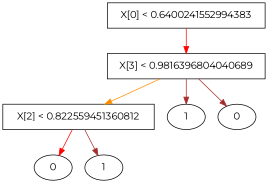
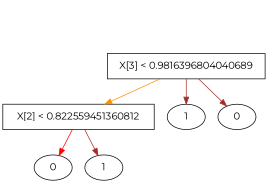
node "X[0] < 0.6400241552994383": removed
